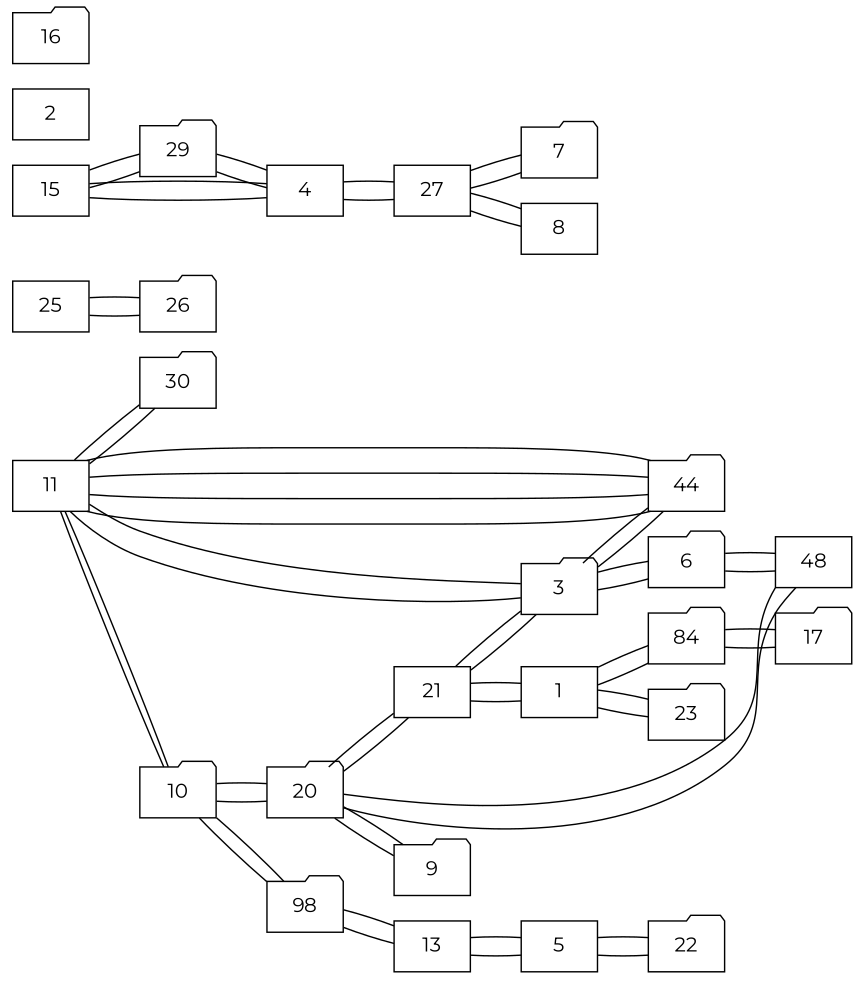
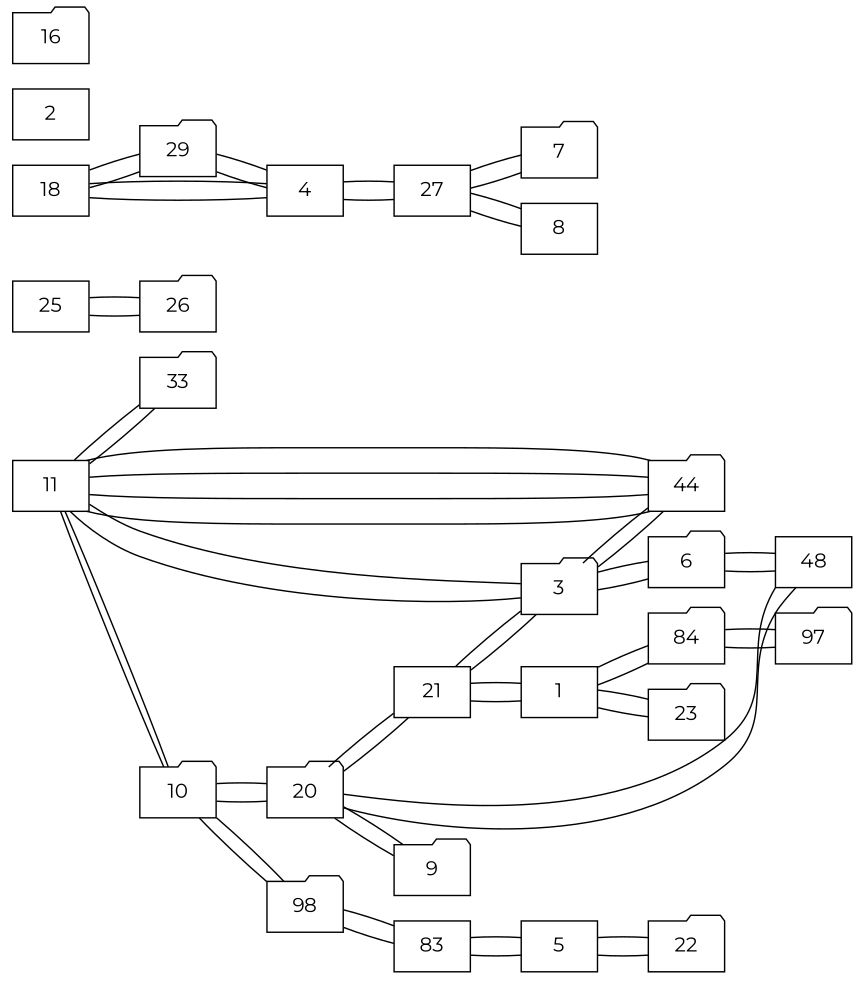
node "15": label "15" -> "18"
node "30": label "30" -> "33"
node "17": label "17" -> "97"
node "13": label "13" -> "83"
